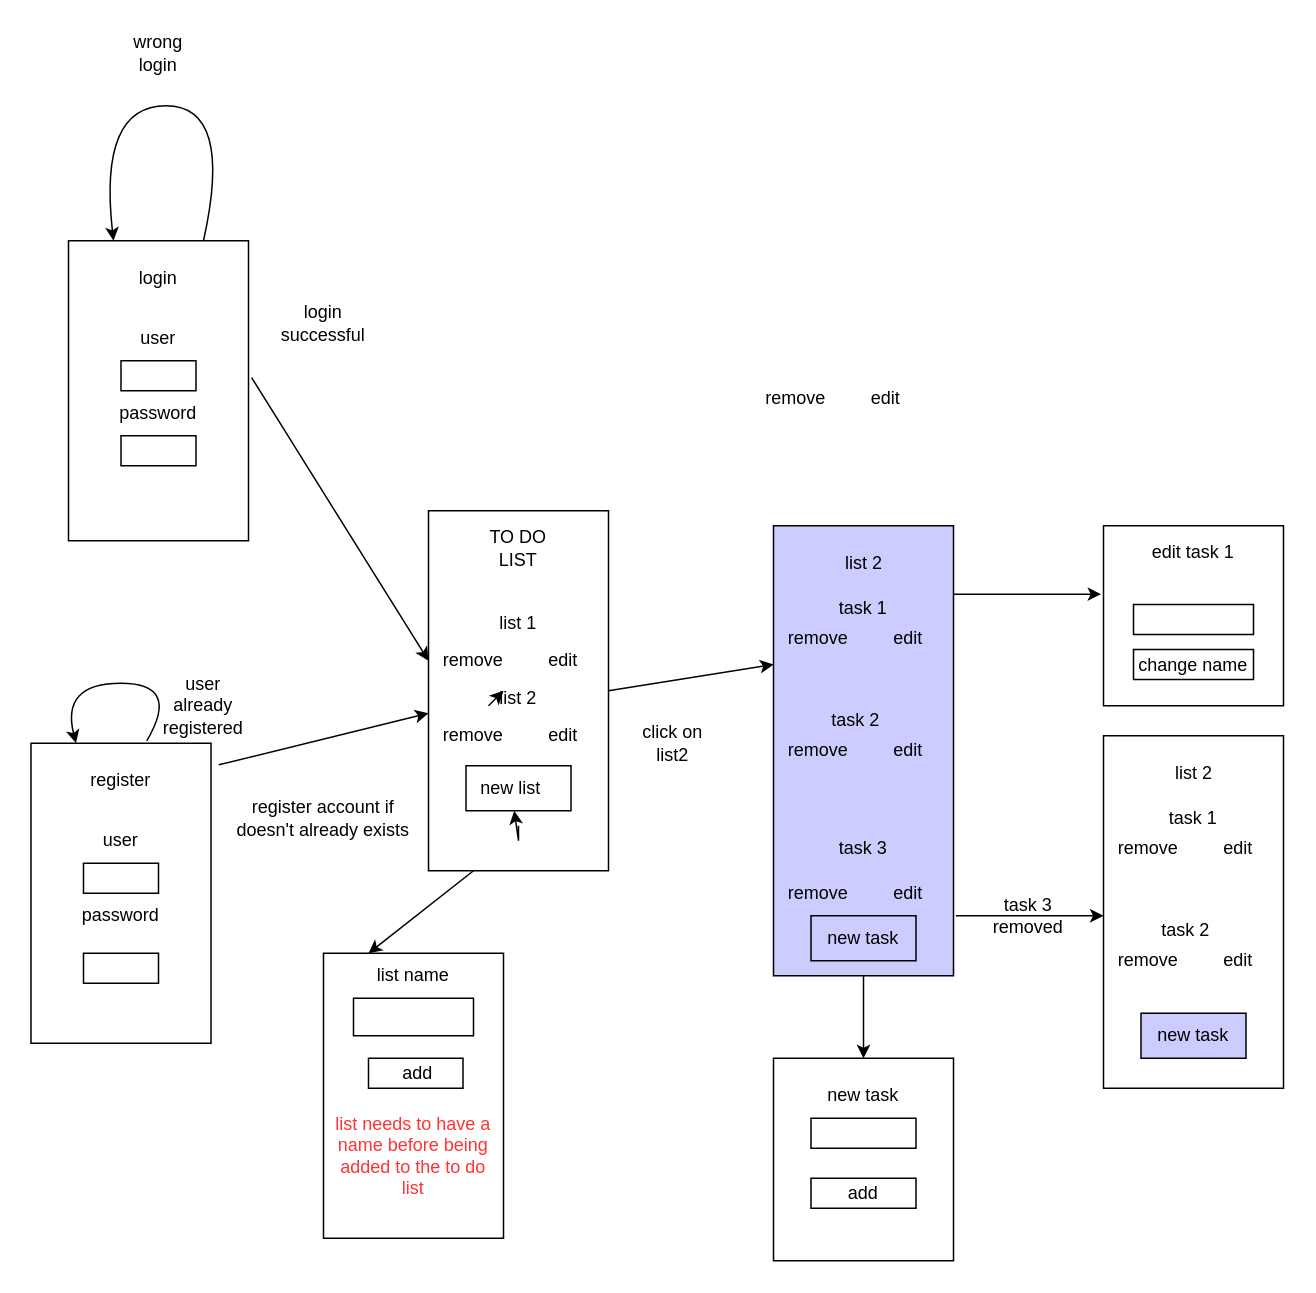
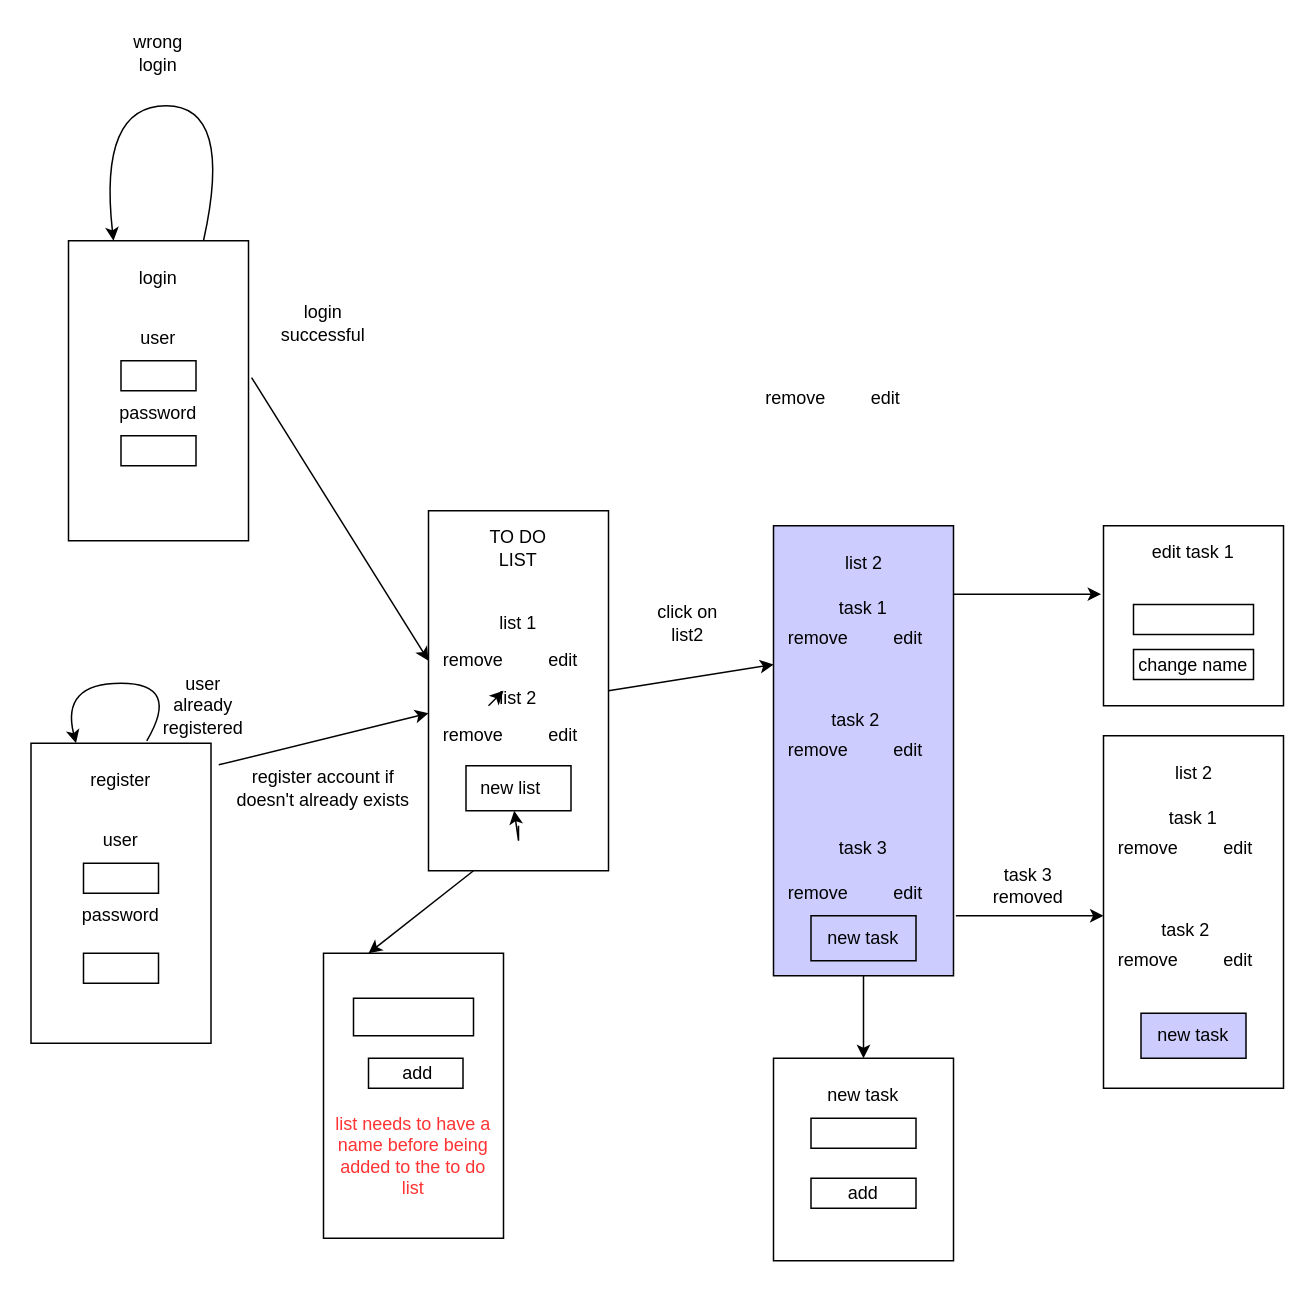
node "click on list2": moved (673, 743) -> (688, 623)
node "register account if doesn't already exists": moved (323, 818) -> (323, 788)
node "task 3 removed": moved (1028, 916) -> (1028, 886)
node "list name": removed
